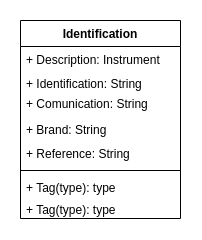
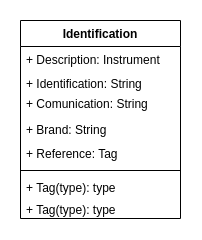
node "+ Reference: String": label "+ Reference: String" -> "+ Reference: Tag"
